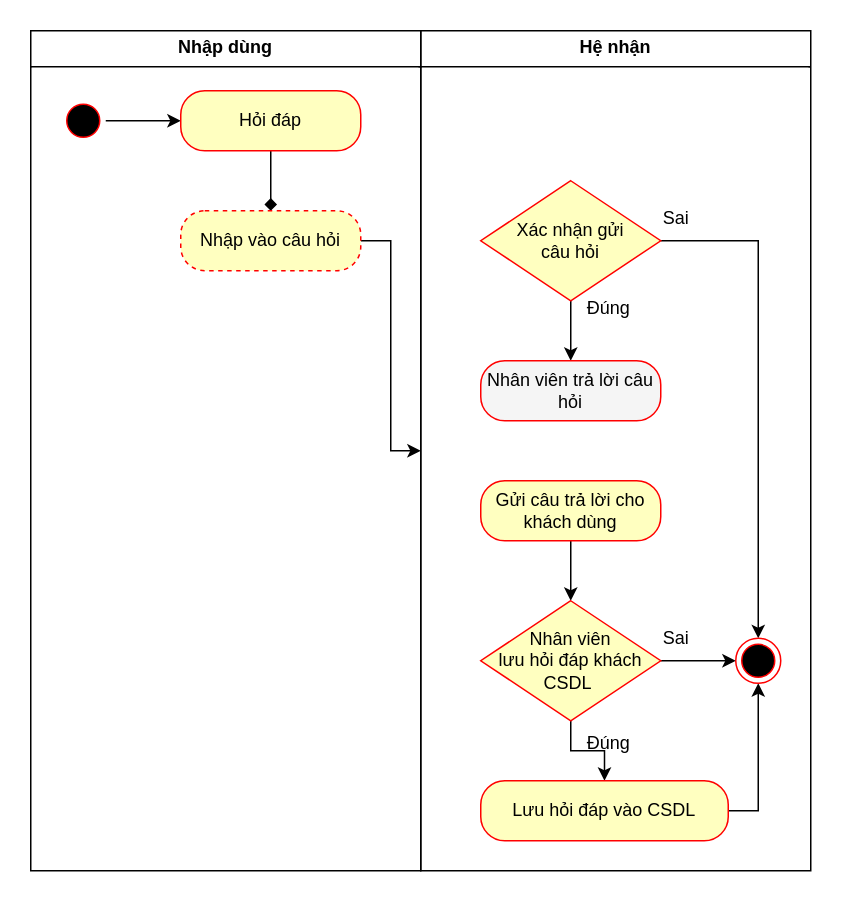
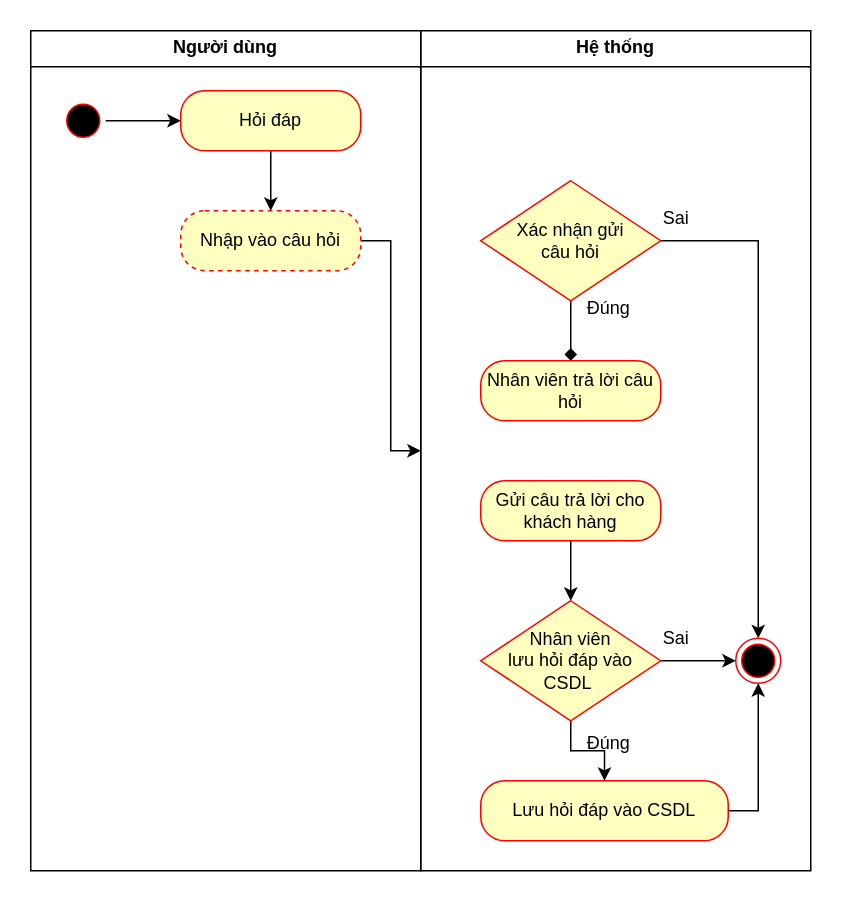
node "Nhập dùng": label "Nhập dùng" -> "Người dùng"
node "Hệ nhận": label "Hệ nhận" -> "Hệ thống"
edge "Hỏi đáp" -> "Nhập vào câu hỏi": arrowhead diamond -> classic
edge "Xác nhận gửi câu hỏi" -> "Nhân viên trả lời câu hỏi": arrowhead classic -> diamond
node "Nhân viên trả lời câu hỏi": fillcolor #f5f5f5 -> #ffffc0
node "Gửi câu trả lời cho khách dùng": label "Gửi câu trả lời cho khách dùng" -> "Gửi câu trả lời cho khách hàng"
node "Nhân viên lưu hỏi đáp khách CSDL": label "Nhân viên lưu hỏi đáp khách CSDL" -> "Nhân viên lưu hỏi đáp vào CSDL"
